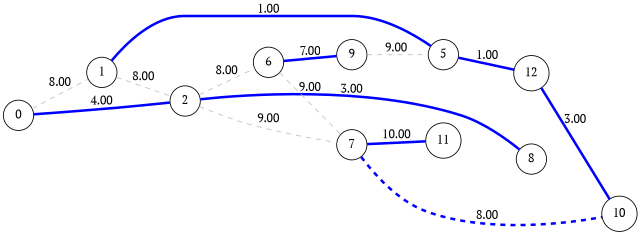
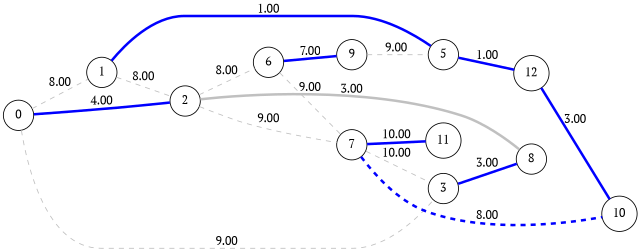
edge "2" -- "8": color blue -> gray
node "3": added
